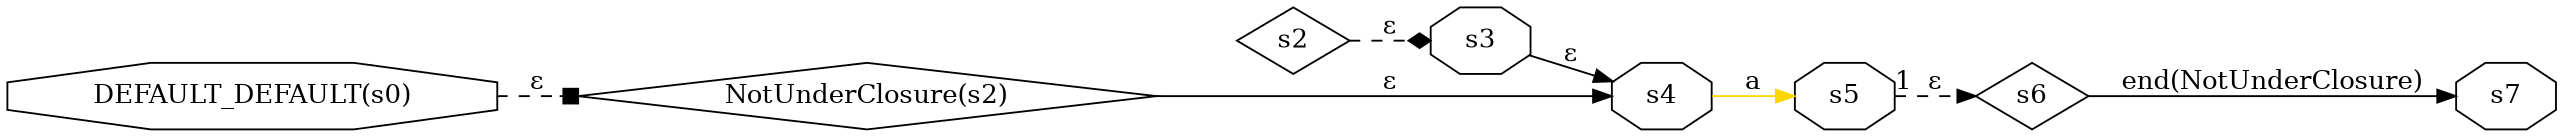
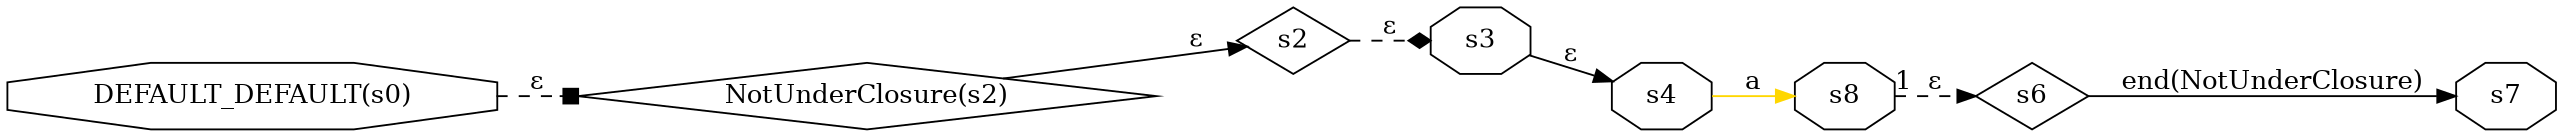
edge "NotUnderClosure(s2)" -> "s4": now "NotUnderClosure(s2)" -> "s2"
node "s5": label "s5" -> "s8"
